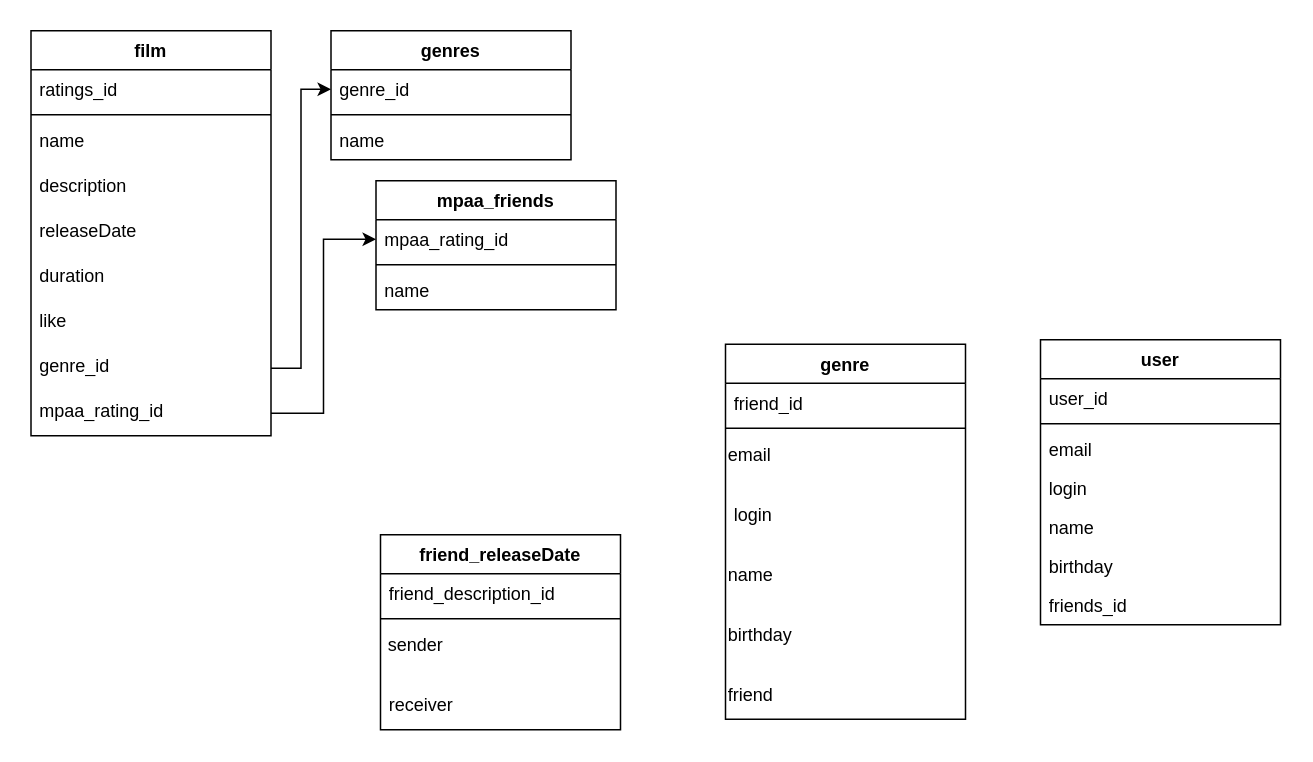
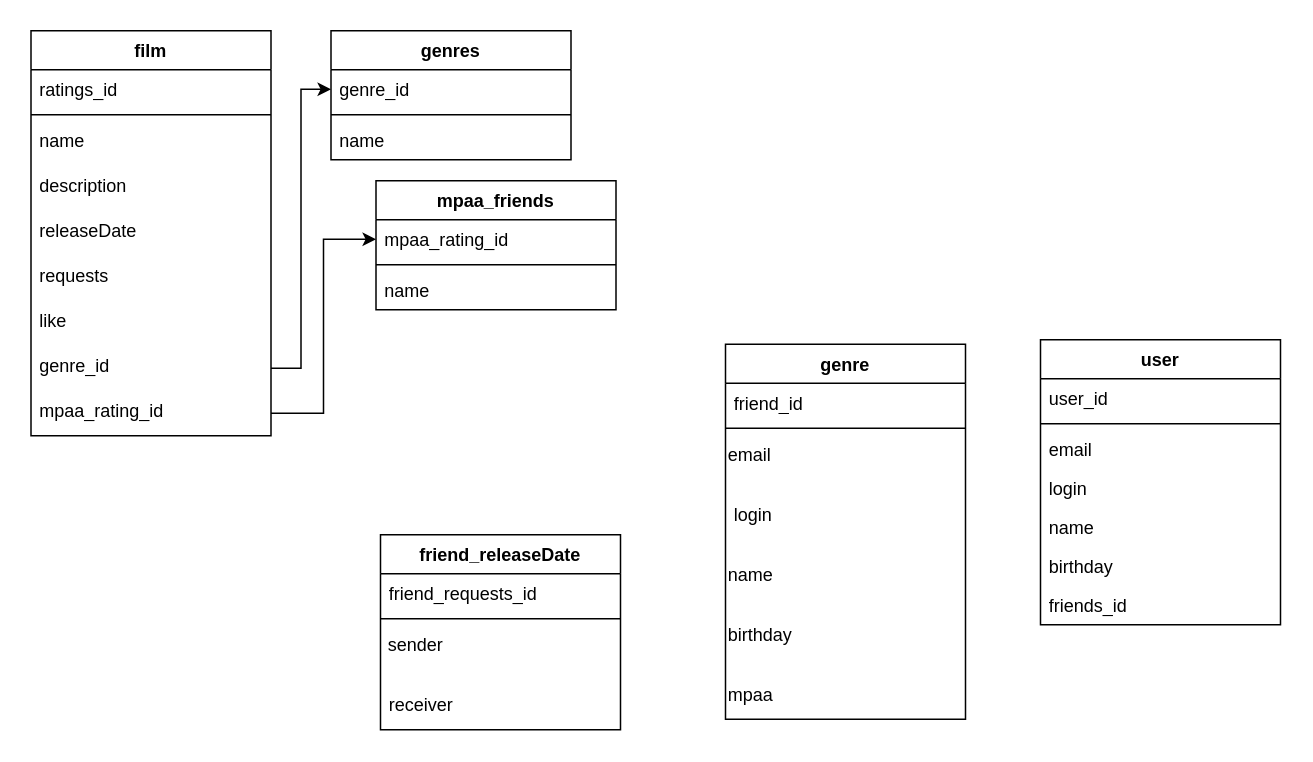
node "duration": label "duration" -> "requests"
node "friend_description_id": label "friend_description_id" -> "friend_requests_id"
node "friend": label "friend" -> "mpaa"
